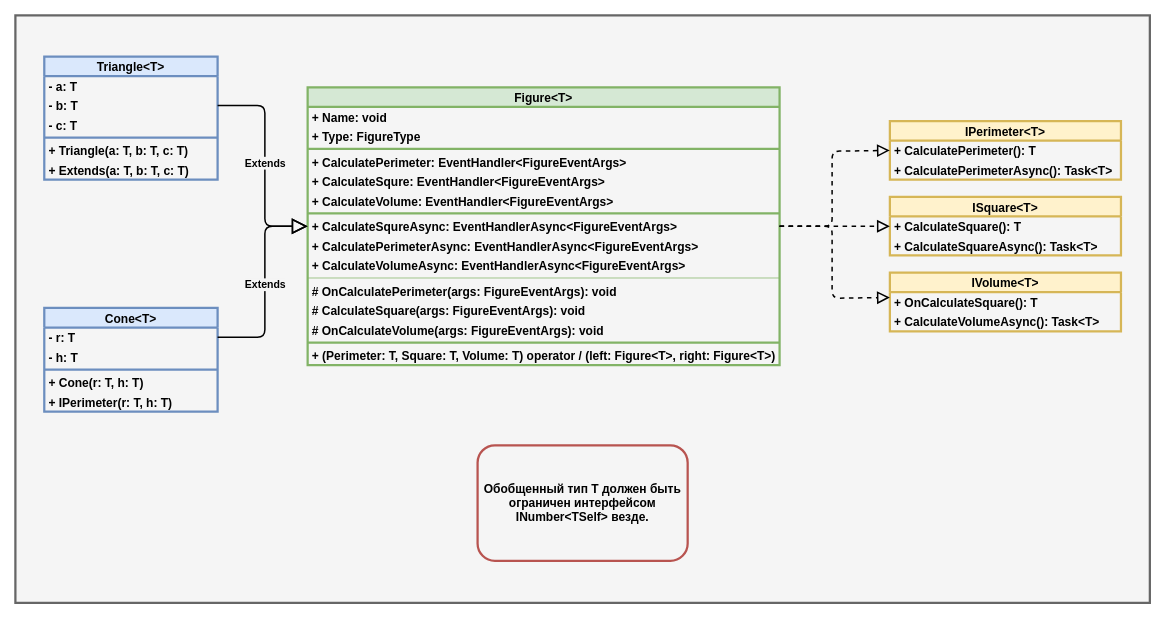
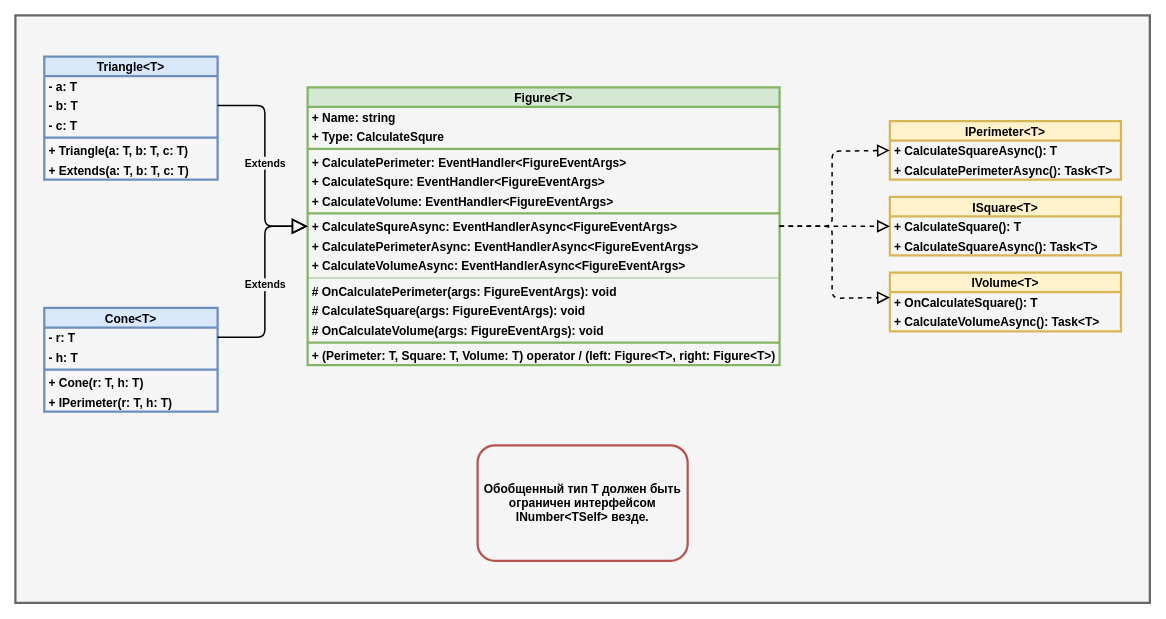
node "+ Name: void": label "+ Name: void" -> "+ Name: string"
node "+ Type: FigureType": label "+ Type: FigureType" -> "+ Type: CalculateSqure"
node "+ CalculatePerimeter(): T": label "+ CalculatePerimeter(): T" -> "+ CalculateSquareAsync(): T"
